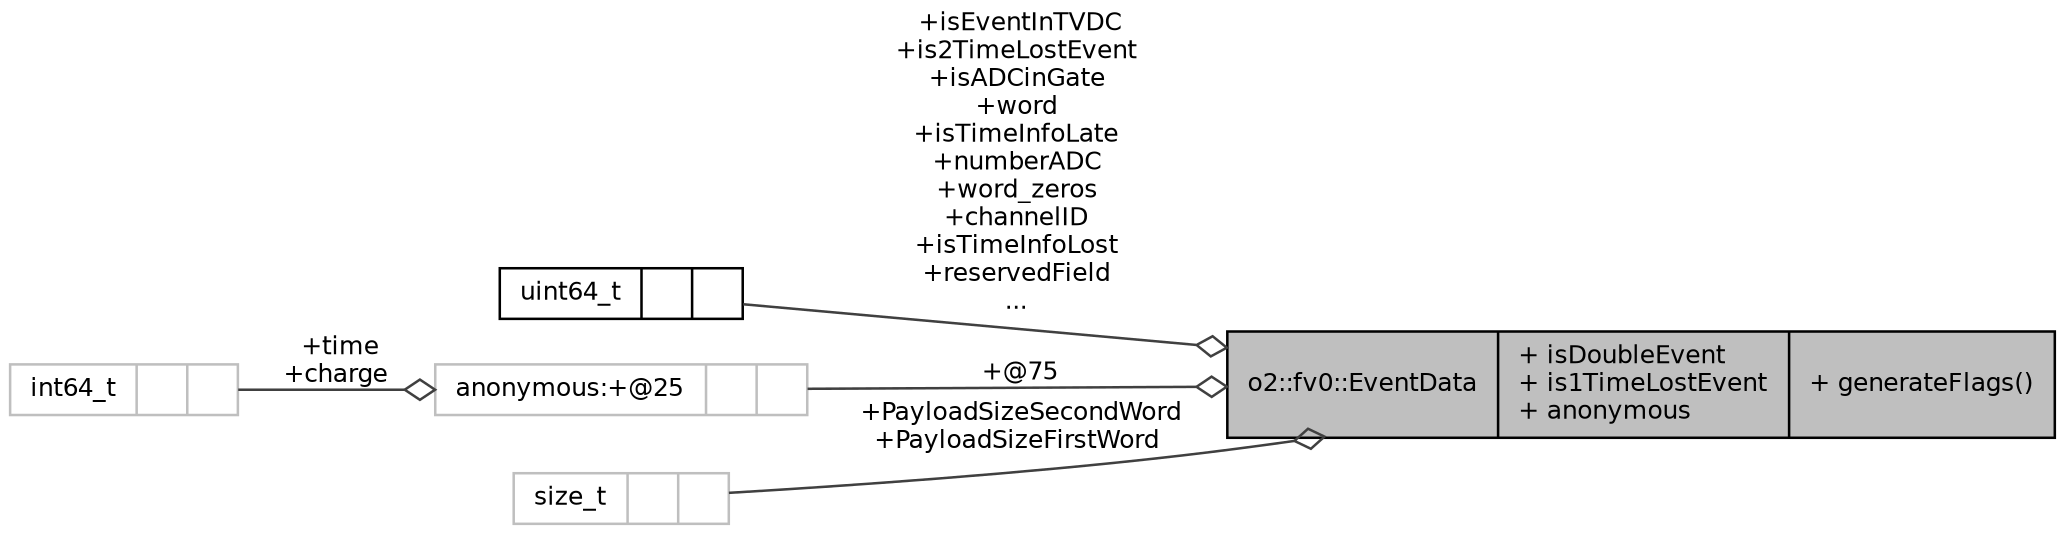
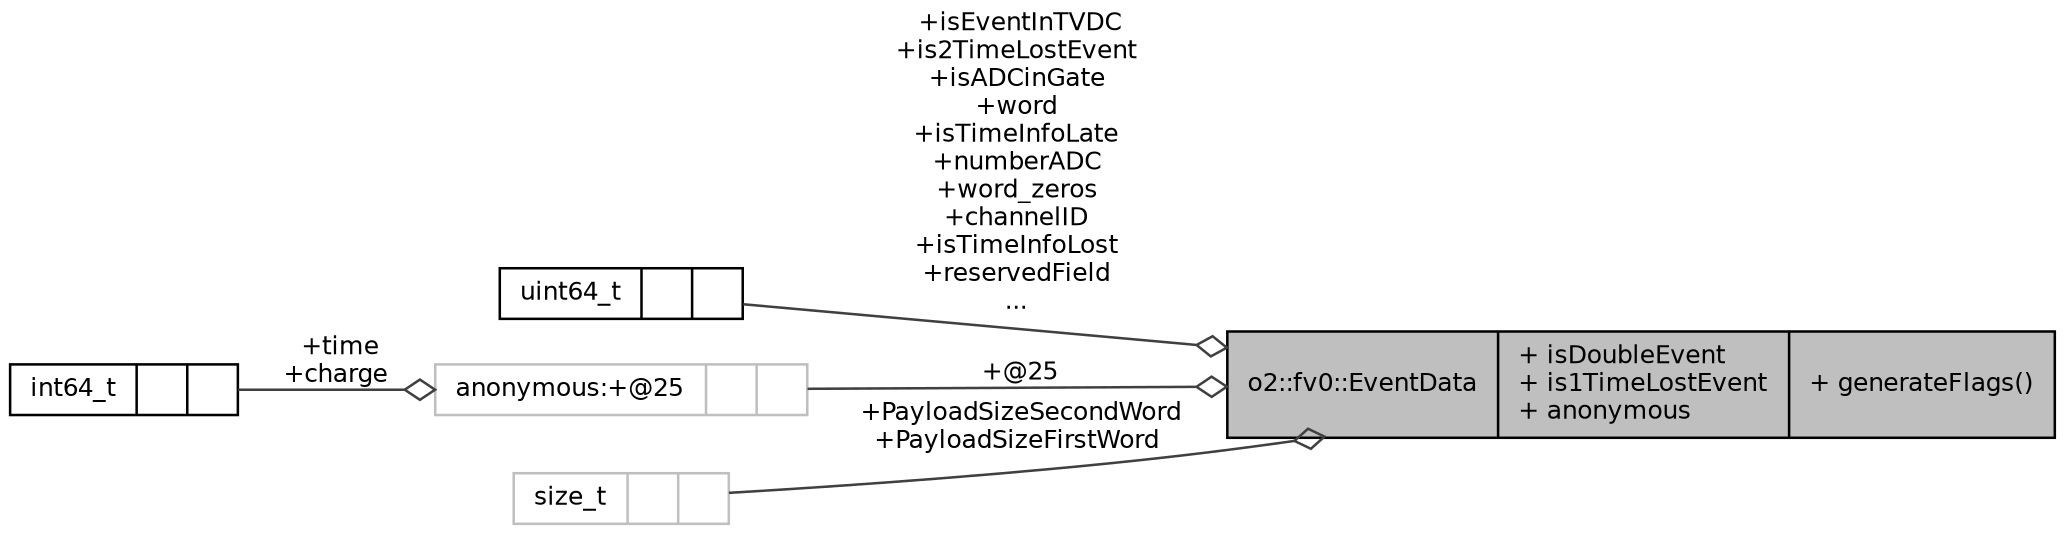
edge "anonymous:+@25" -> "o2::fv0::EventData": label " +@75" -> " +@25"
node "int64_t": color grey75 -> black
